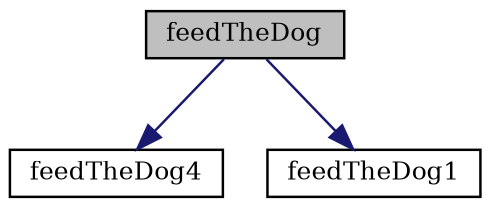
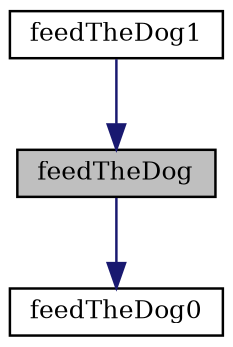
edge "feedTheDog" -> "feedTheDog1": reversed
node "feedTheDog4": label "feedTheDog4" -> "feedTheDog0"
